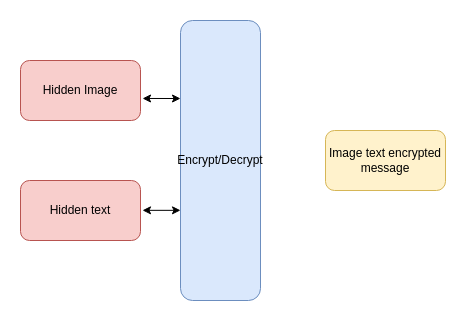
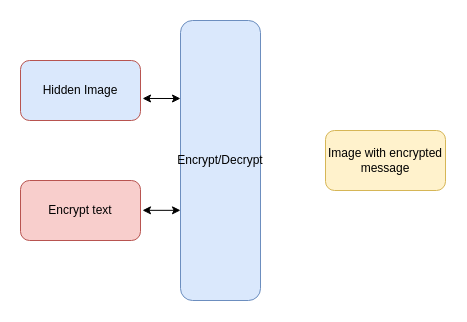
node "Hidden Image": fillcolor #f8cecc -> #dae8fc
node "Image text encrypted message": label "Image text encrypted message" -> "Image with encrypted message"
node "Hidden text": label "Hidden text" -> "Encrypt text"
